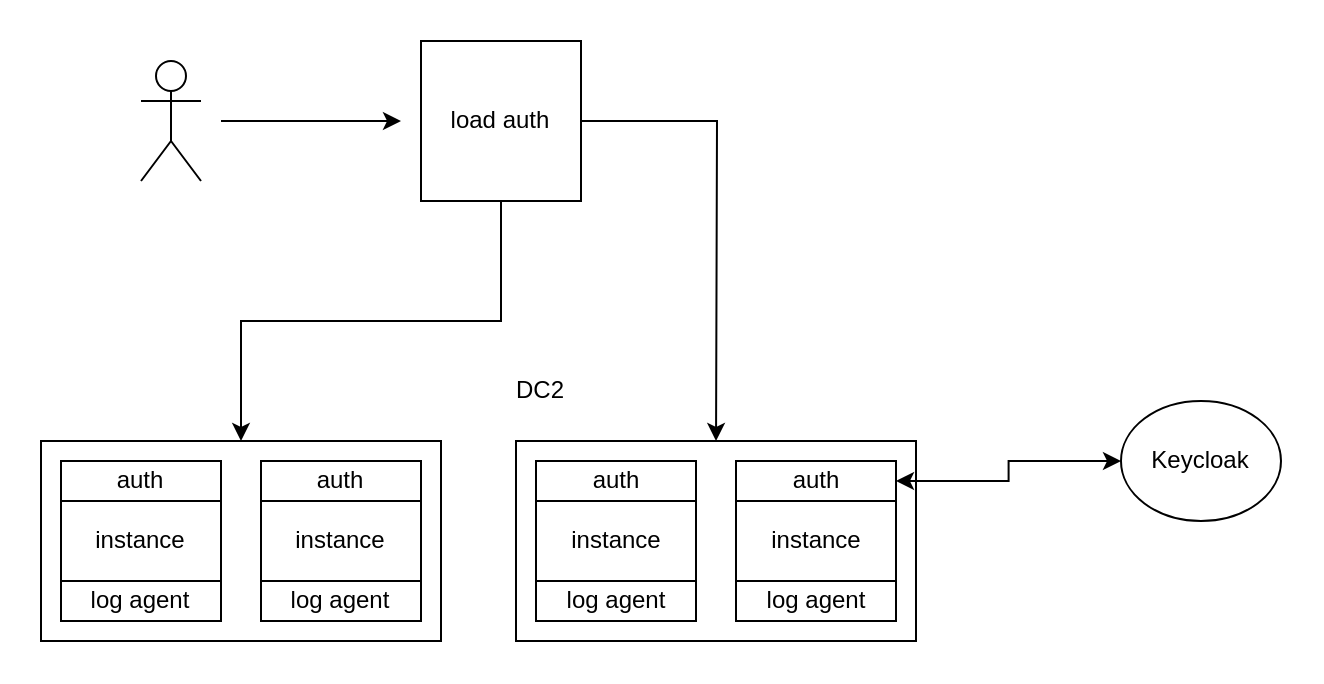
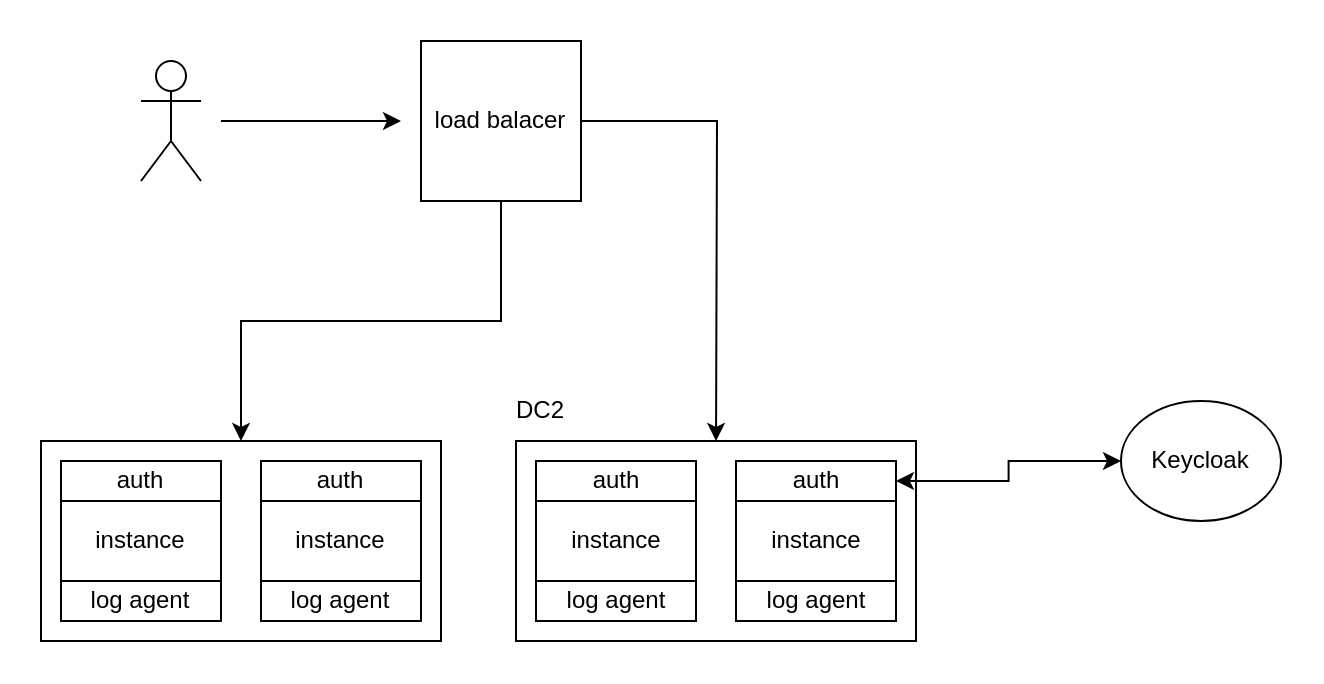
node "load auth": label "load auth" -> "load balacer"
node "DC2": moved (541, 391) -> (541, 411)
